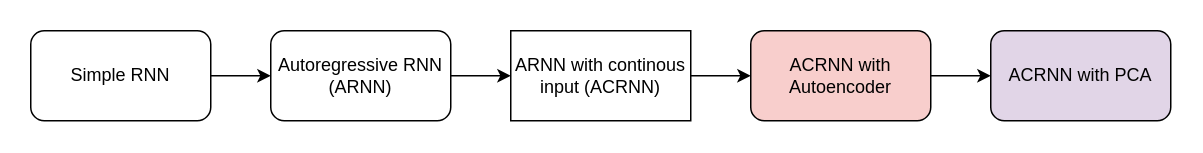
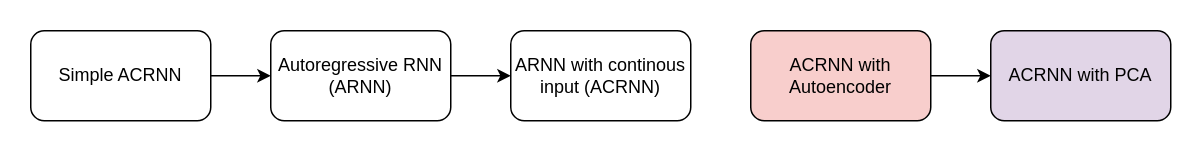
node "Simple RNN": label "Simple RNN" -> "Simple ACRNN"
node "ARNN with continous input (ACRNN)": shape rectangle -> rounded rectangle
edge "ARNN with continous input (ACRNN)" -> "ACRNN with Autoencoder": removed
